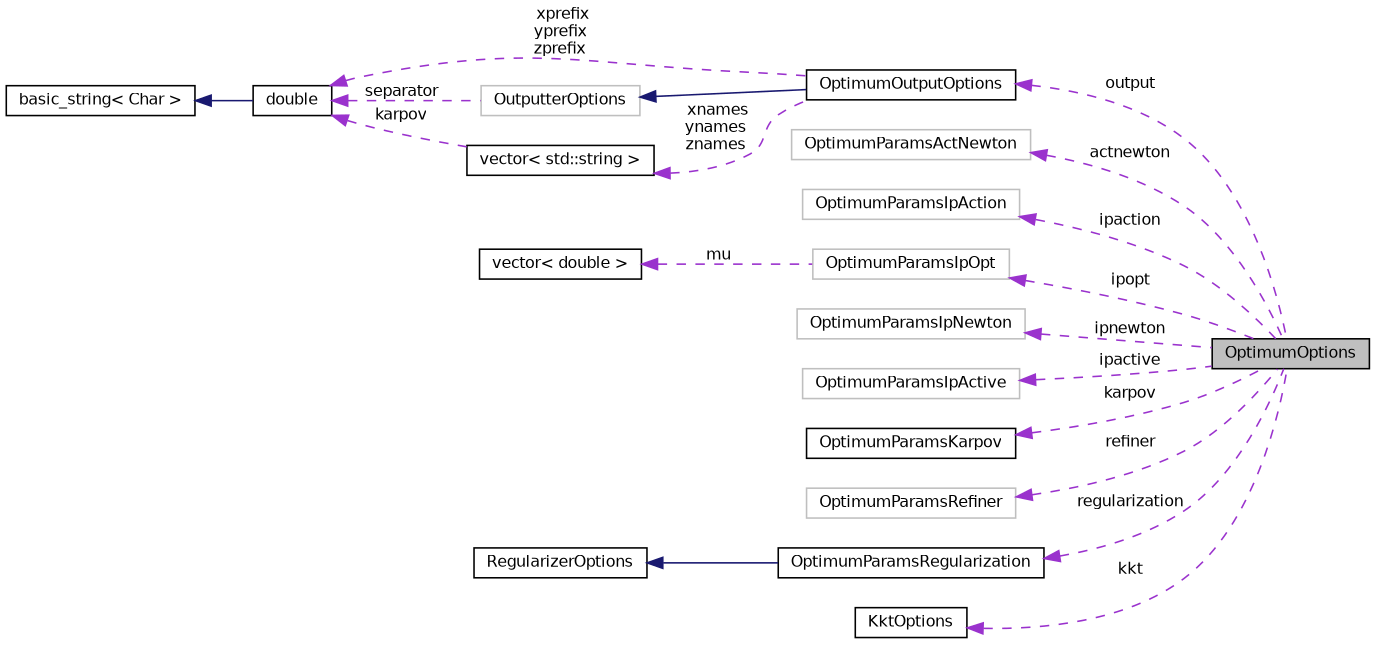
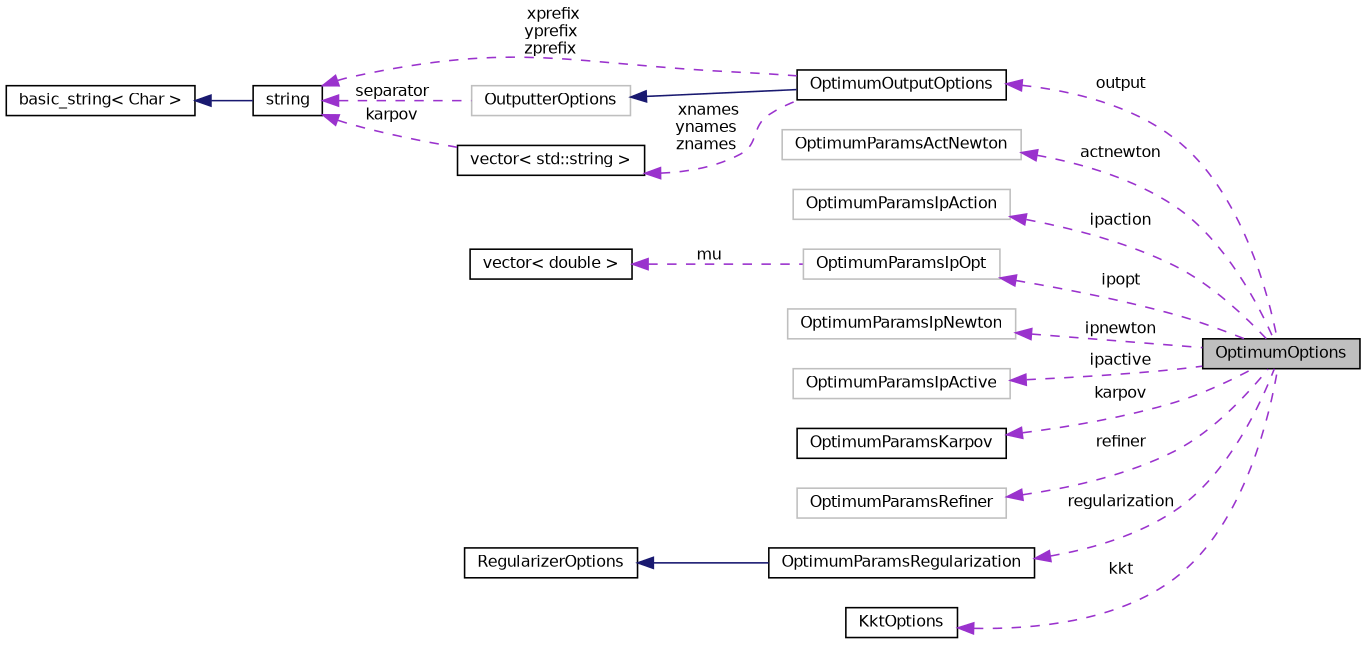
node "double": label "double" -> "string"
